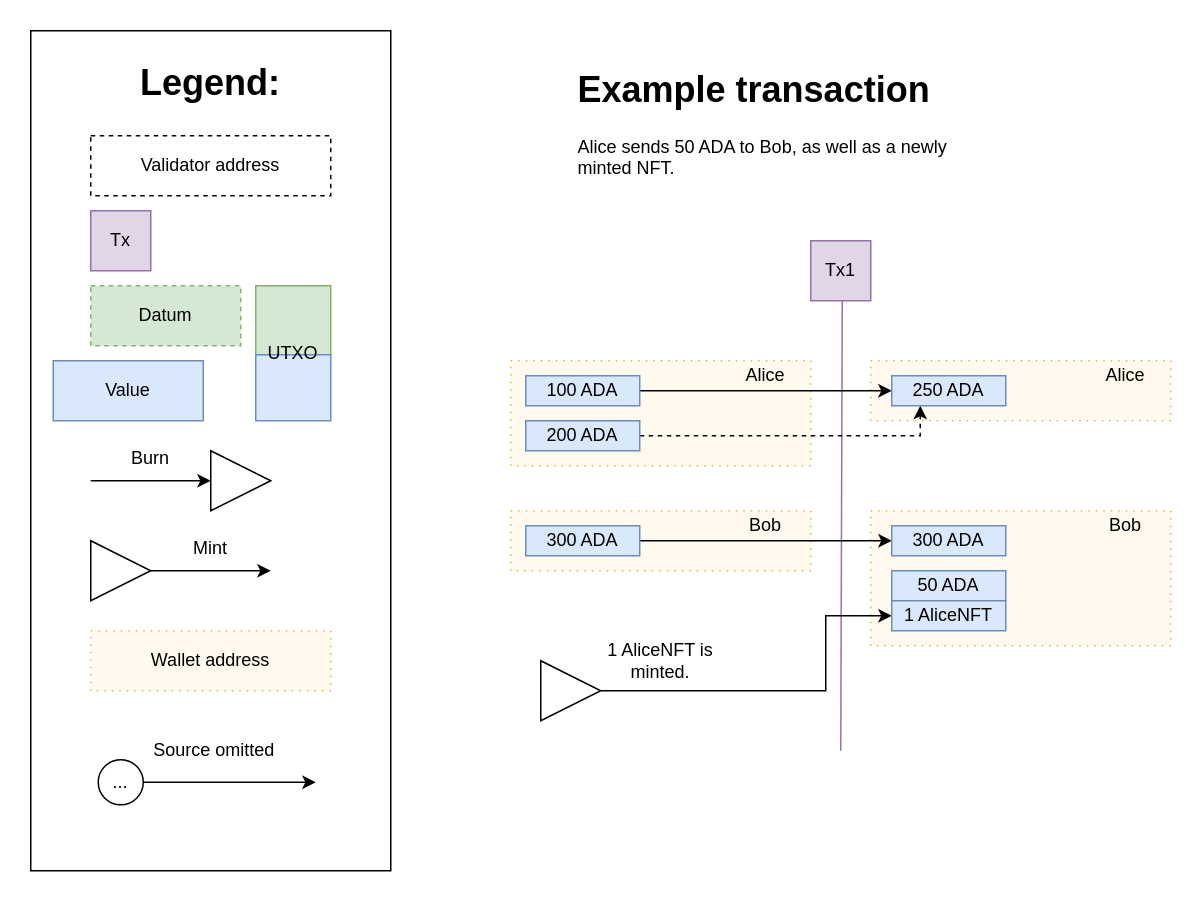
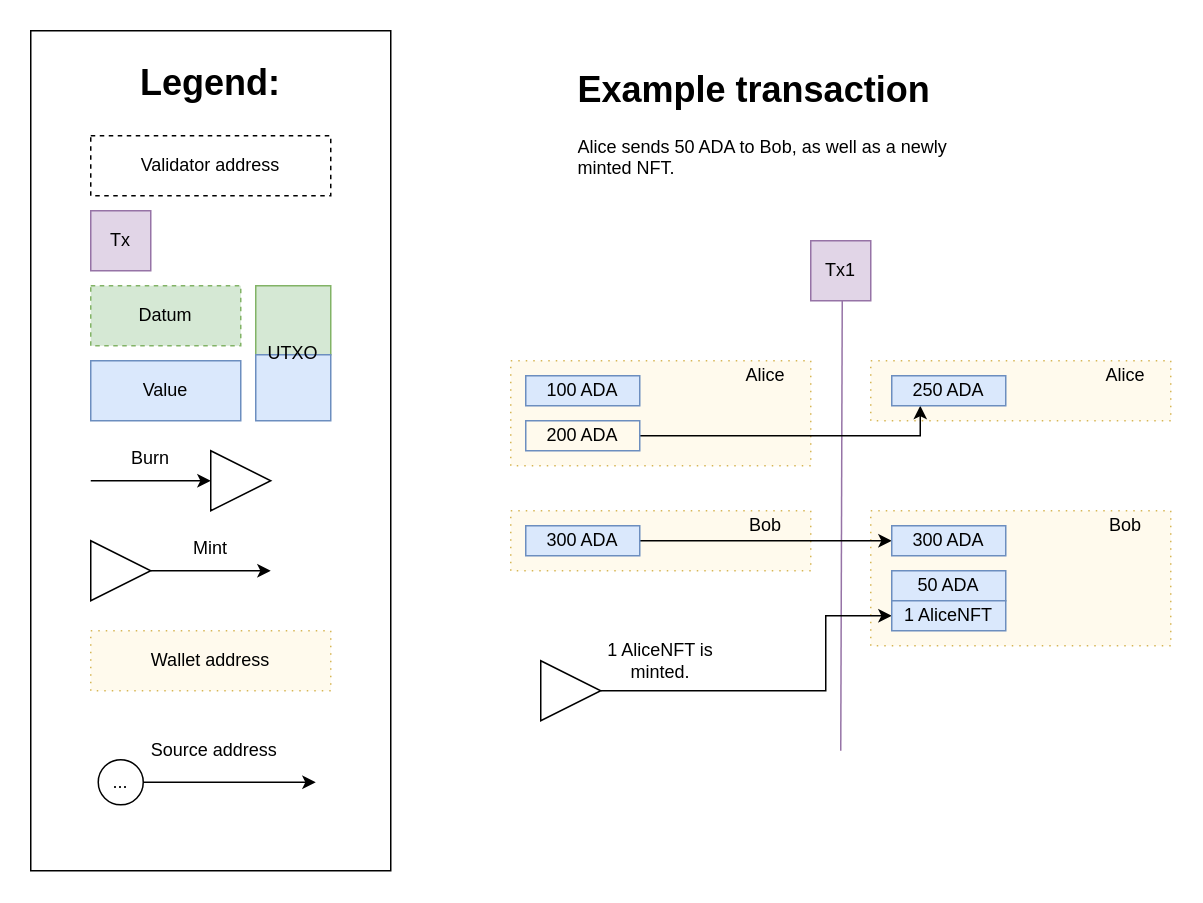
node "Value": moved (128, 391) -> (166, 391)
edge "100 ADA" -> "250 ADA": removed
node "200 ADA": fillcolor #dae8fc -> #fffaed
edge "200 ADA" -> "250 ADA": style dashed -> solid
node "Source omitted": label "Source omitted" -> "Source address"
